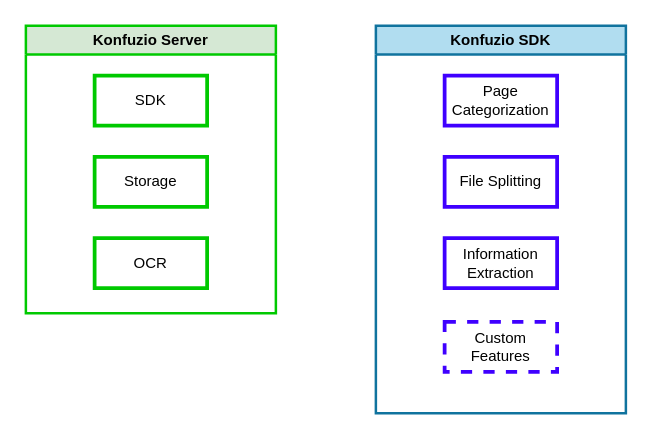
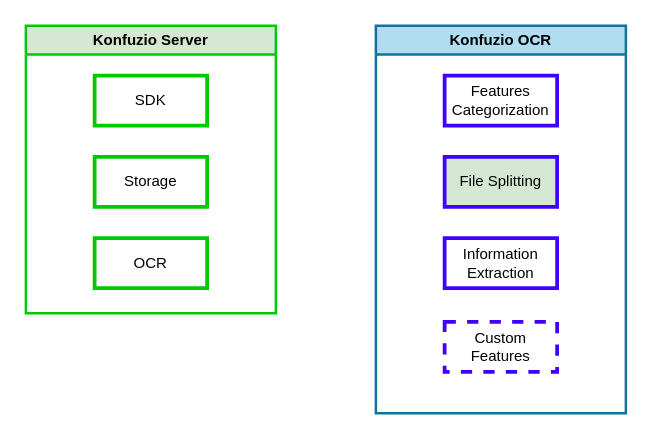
node "Konfuzio SDK": label "Konfuzio SDK" -> "Konfuzio OCR"
node "Page Categorization": label "Page Categorization" -> "Features Categorization"
node "File Splitting": fillcolor #ffffff -> #d5e8d4
